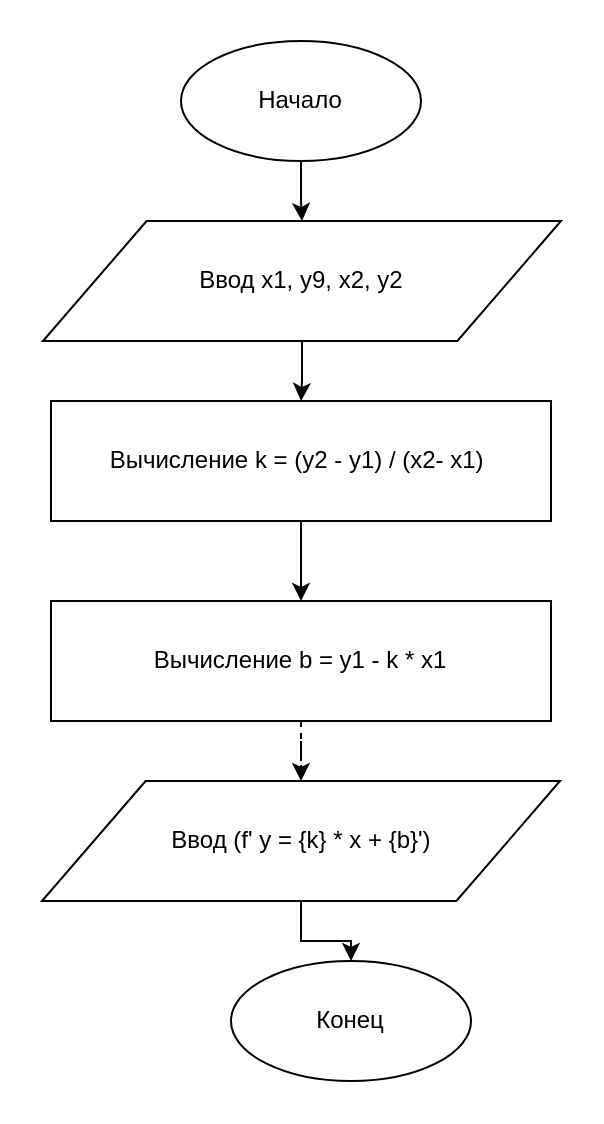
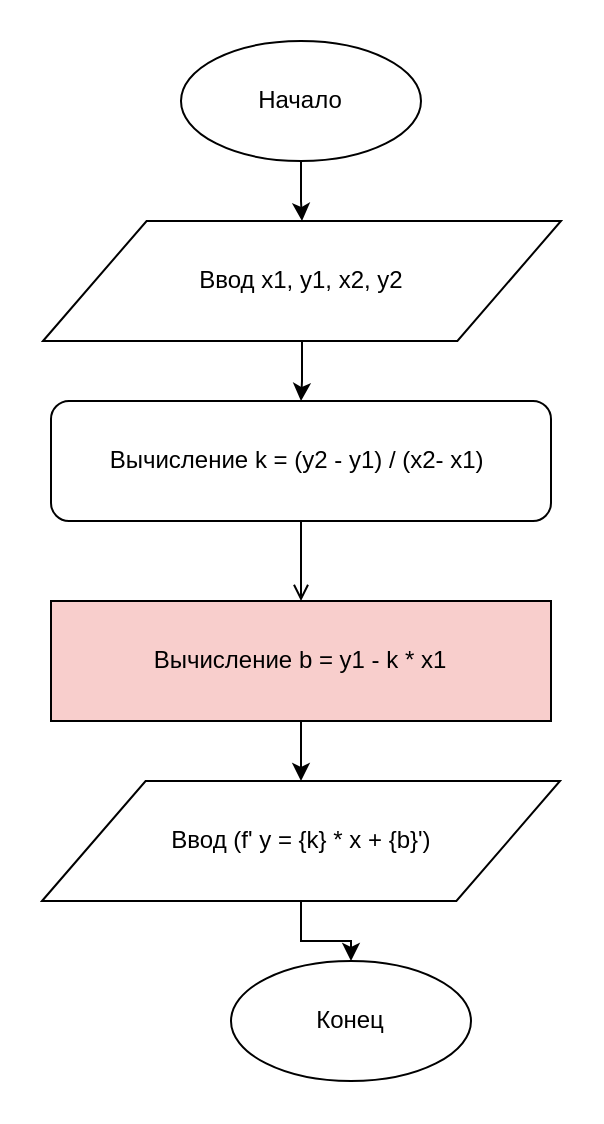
node "Ввод x1, y9, x2, y2": label "Ввод x1, y9, x2, y2" -> "Ввод x1, y1, x2, y2"
node "Вычисление k = (y2 - y1) / (x2- x1)": shape rectangle -> rounded rectangle
edge "Вычисление k = (y2 - y1) / (x2- x1)" -> "Вычисление b = y1 - k * x1": arrowhead classic -> open
node "Вычисление b = y1 - k * x1": fillcolor #ffffff -> #f8cecc
edge "Вычисление b = y1 - k * x1" -> "Ввод (f' y = {k} * x + {b}')": style dashed -> solid
